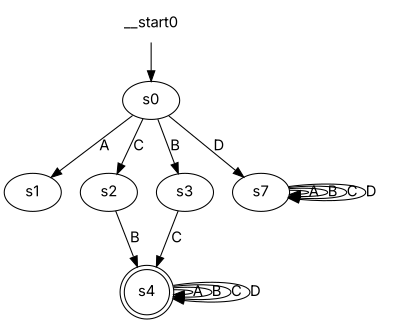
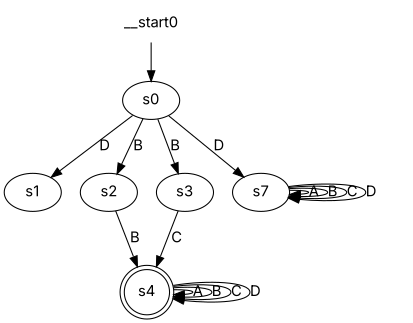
edge "s0" -> "s1": label "A" -> "D"
edge "s0" -> "s2": label "C" -> "B"
